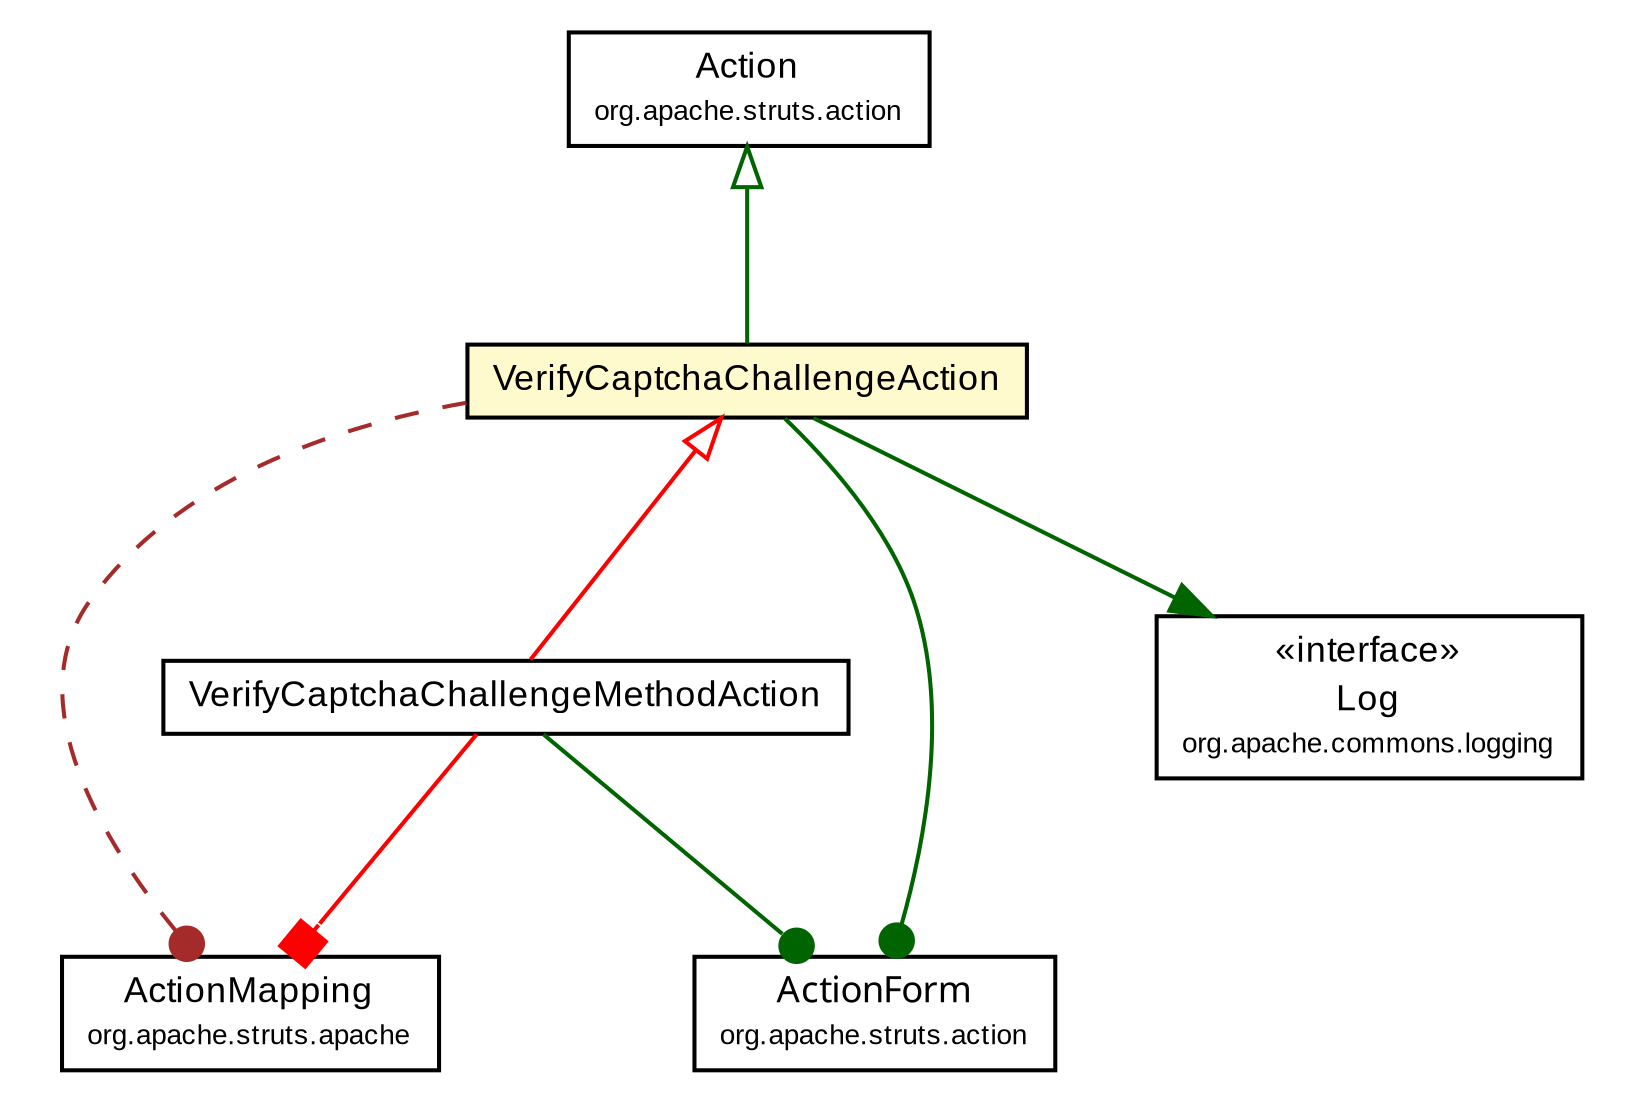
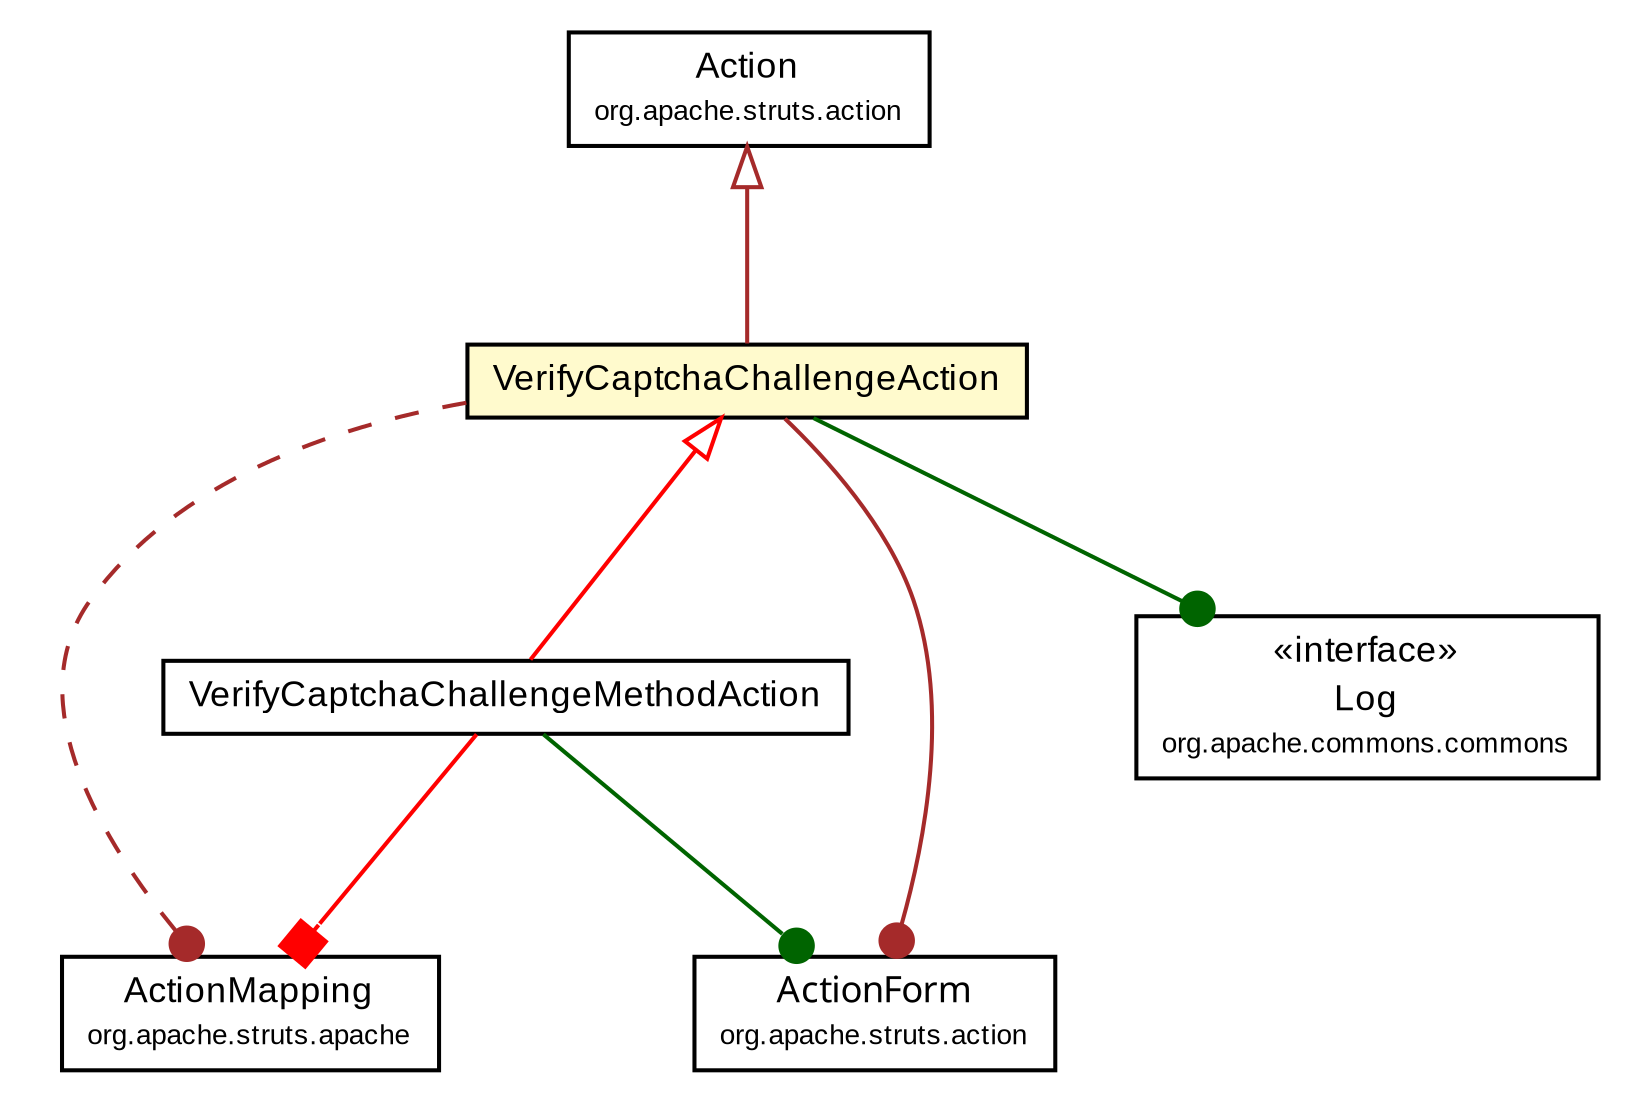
edge "VerifyCaptchaChallengeAction" -> "Action": color darkgreen -> brown
edge "VerifyCaptchaChallengeAction" -> "Log": arrowhead normal -> dot
edge "VerifyCaptchaChallengeAction" -> "ActionForm": color darkgreen -> brown
node "Log": text "org.apache.commons.logging" -> "org.apache.commons.commons"
